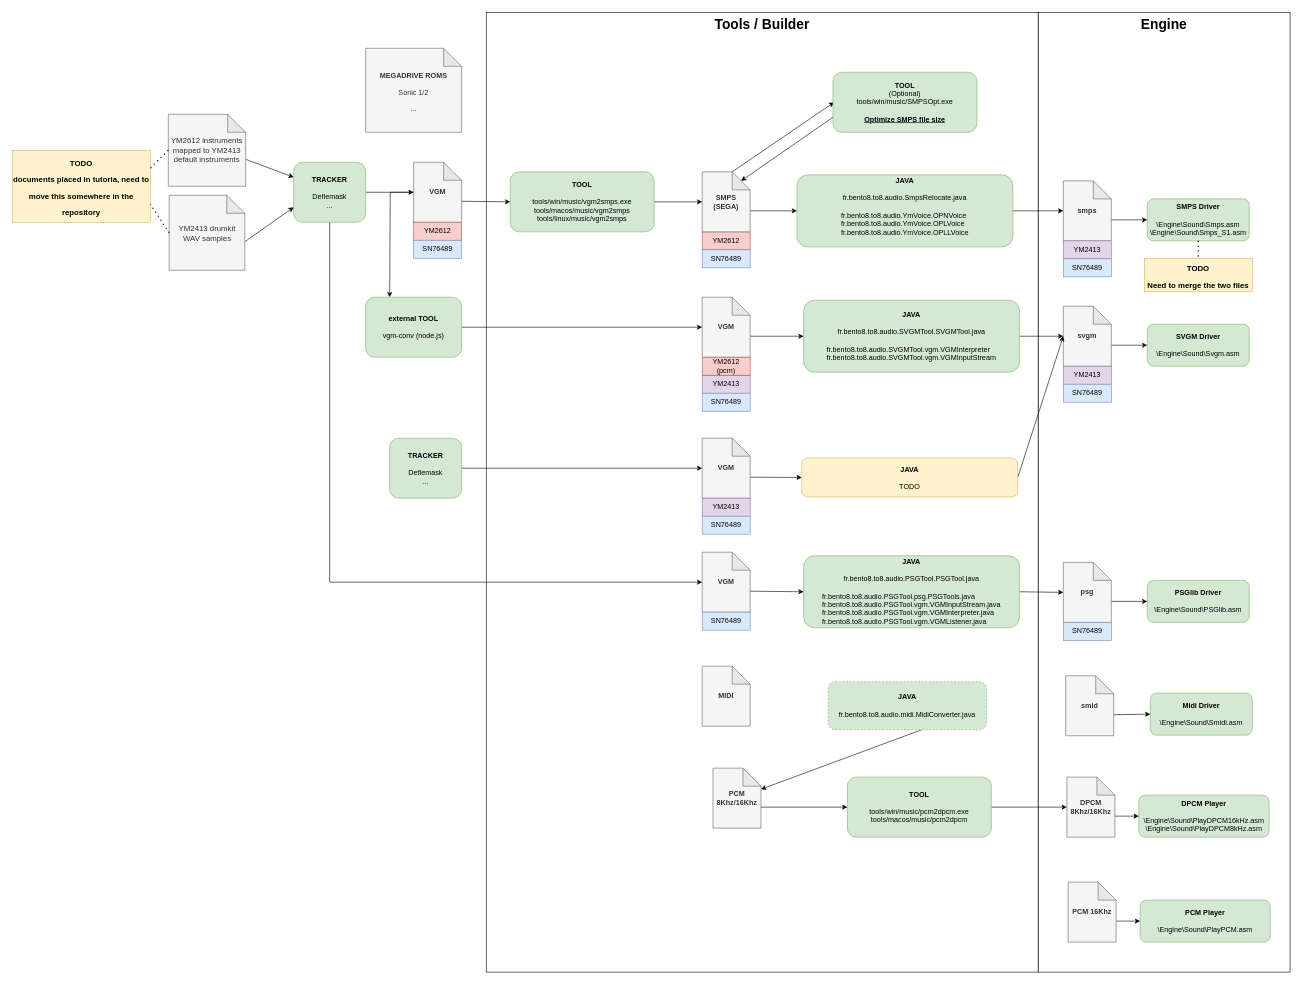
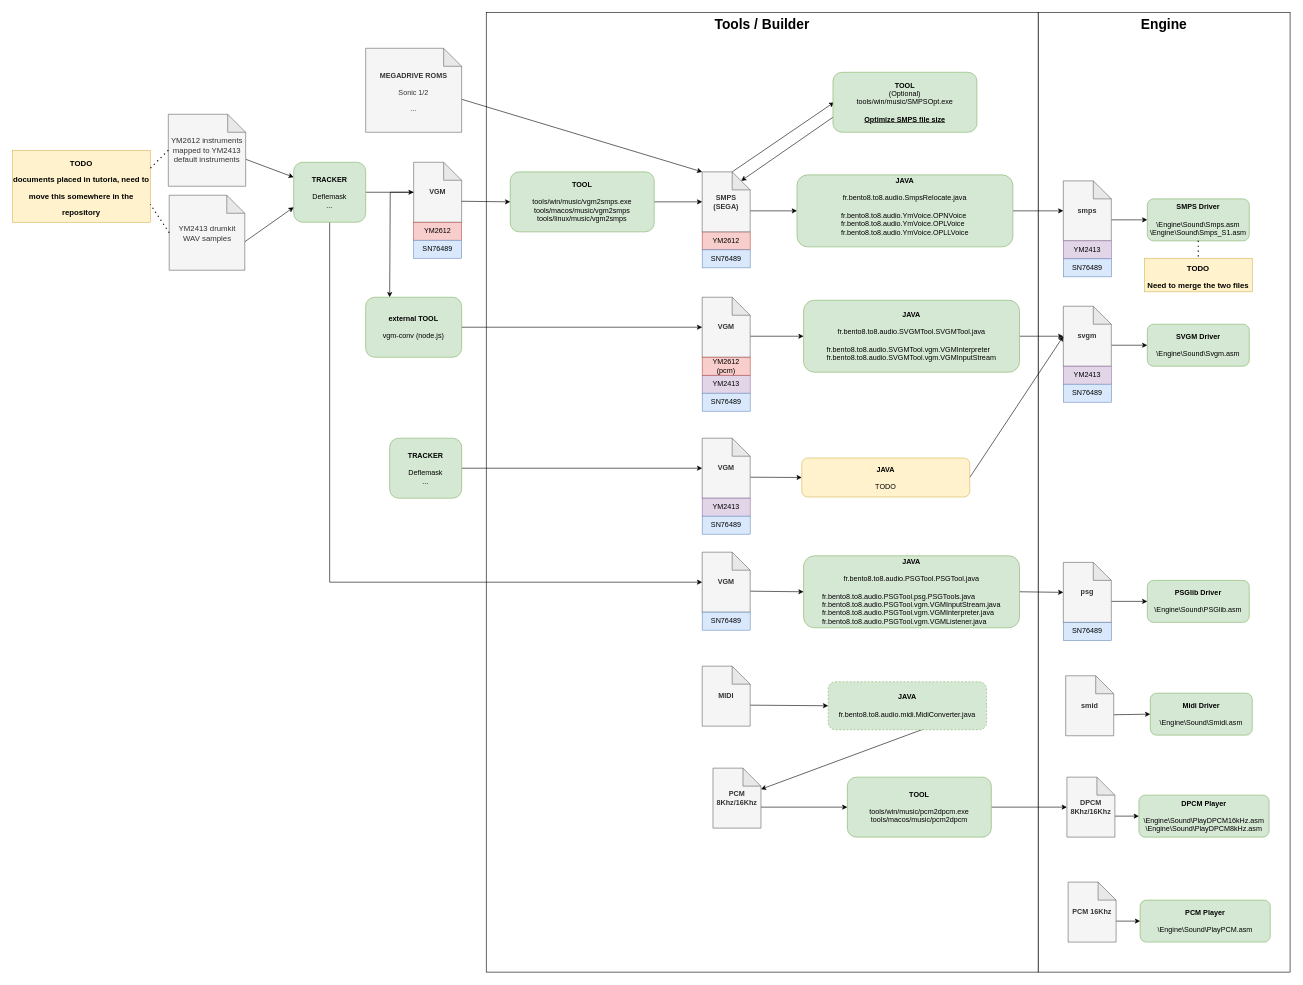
edge "MEGADRIVE ROMSSonic 1/2..." -> "SMPS (SEGA)": added
node "JAVA TODO": size 216x39 -> 168x39
edge "MIDI" -> "JAVA fr.bento8.to8.audio.midi.MidiConverter.java": added
